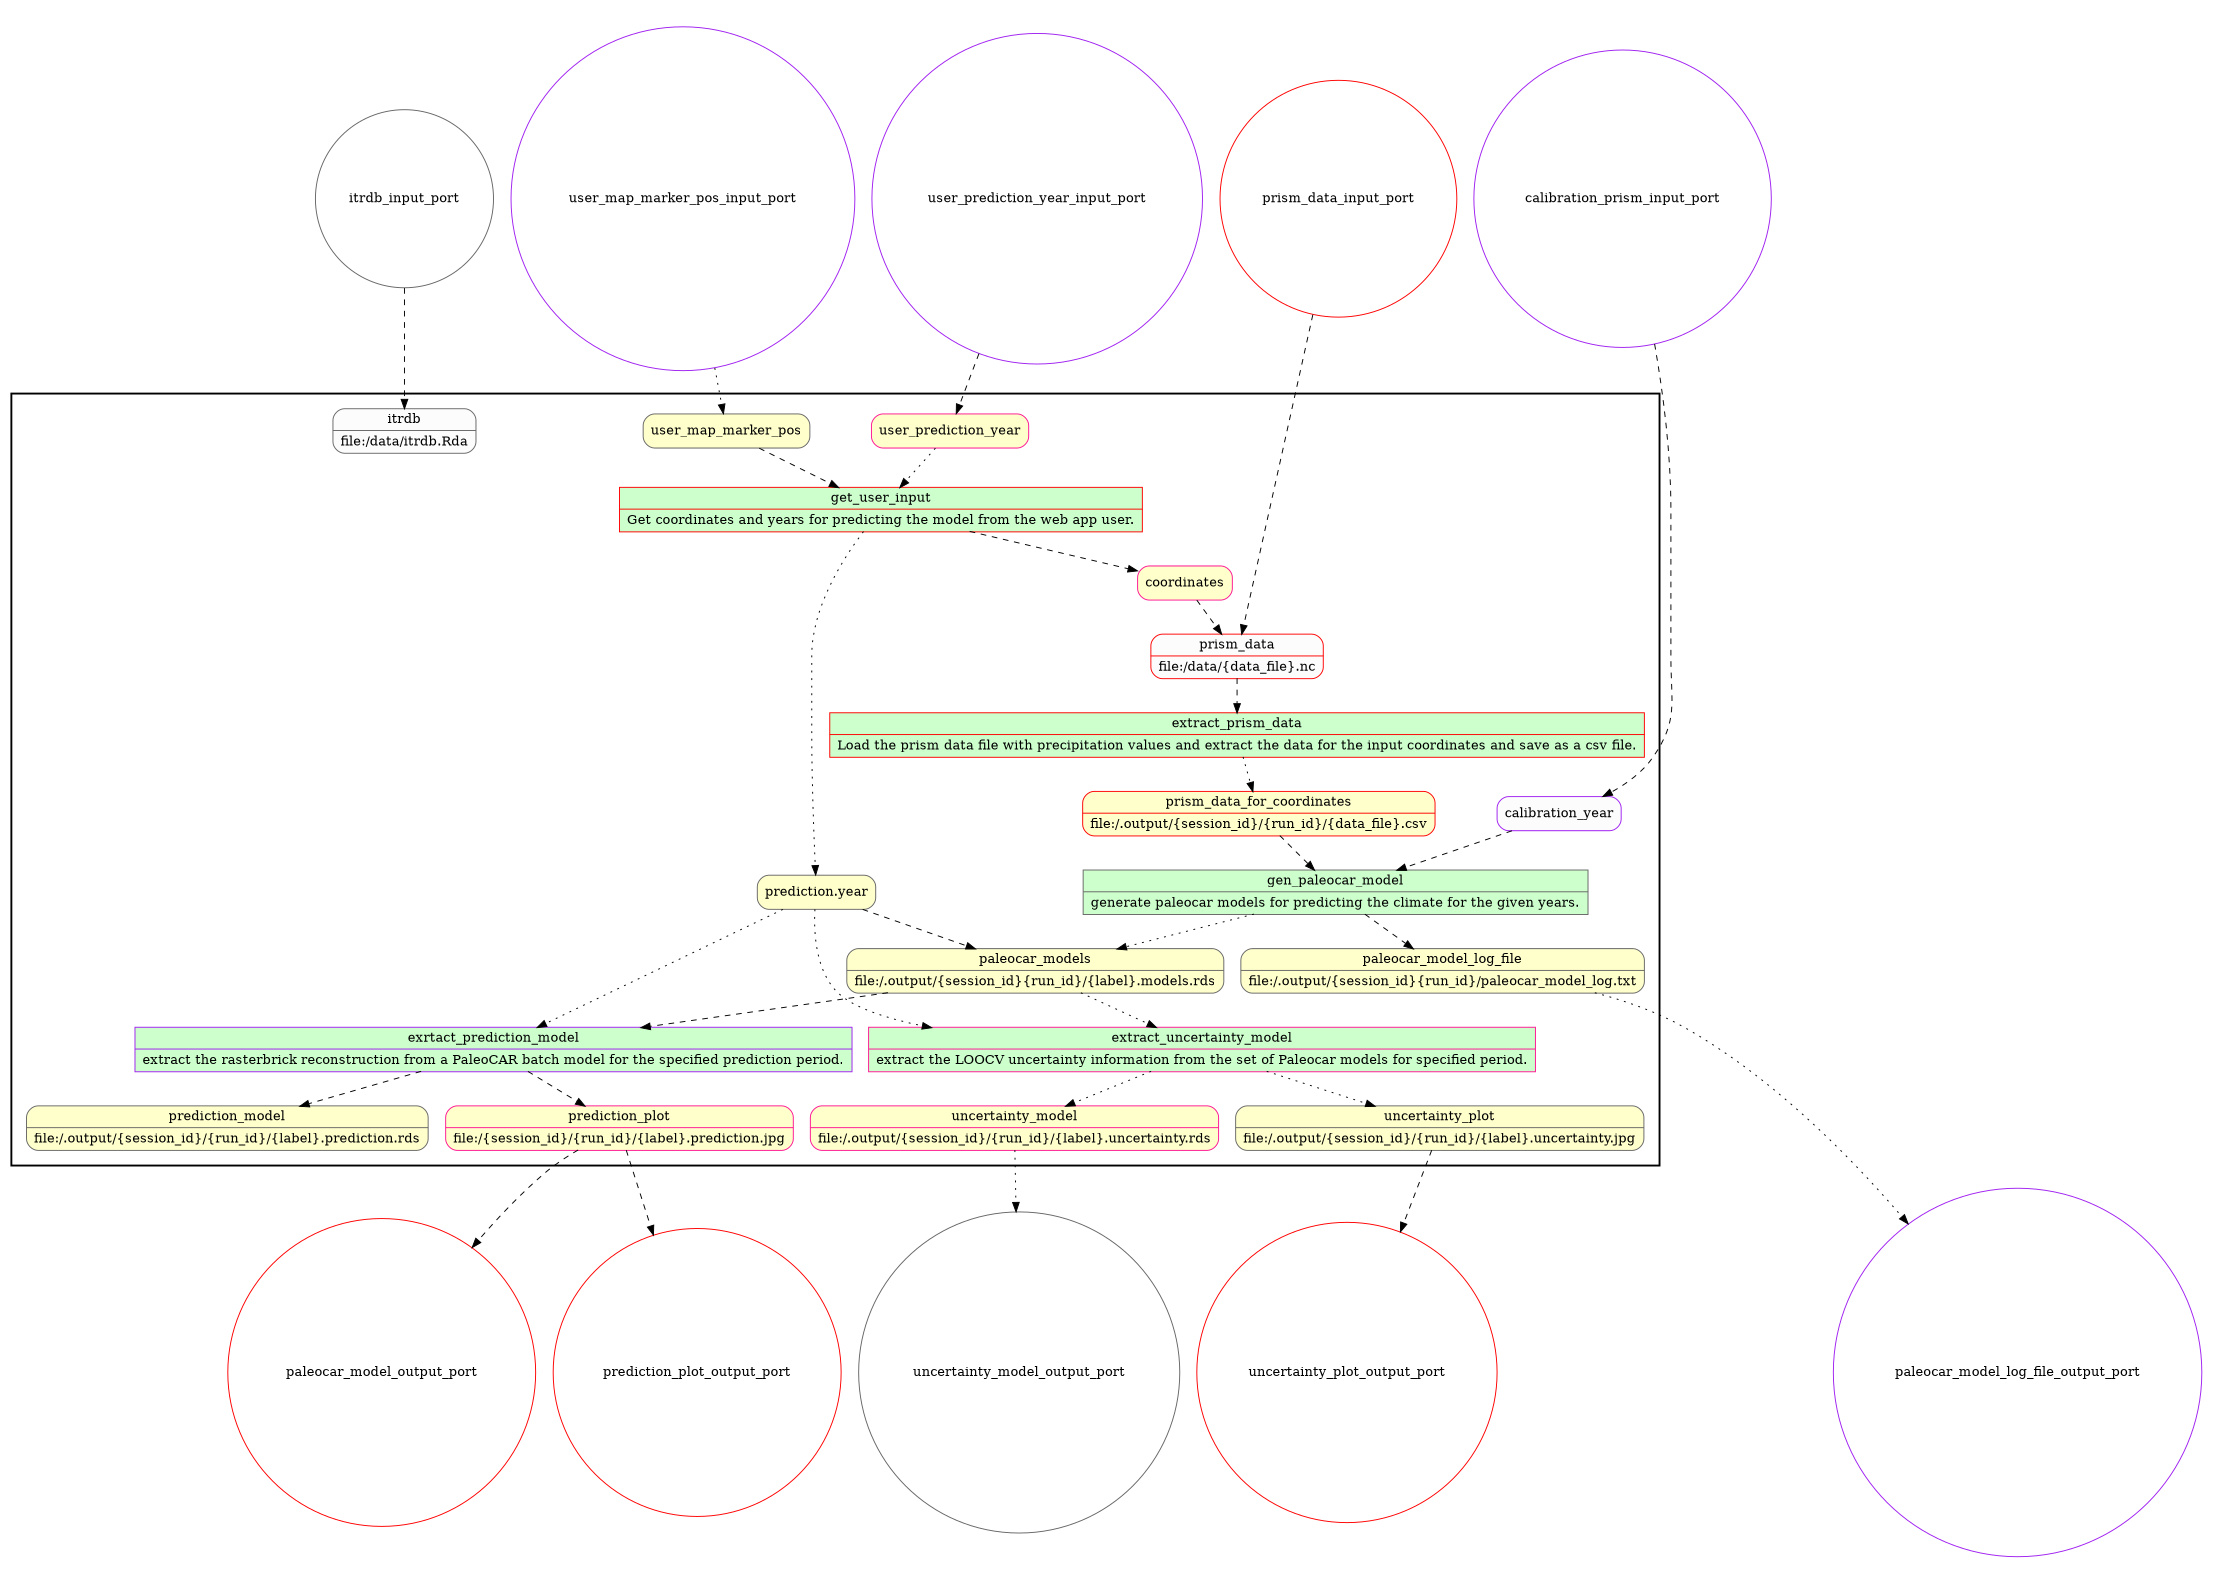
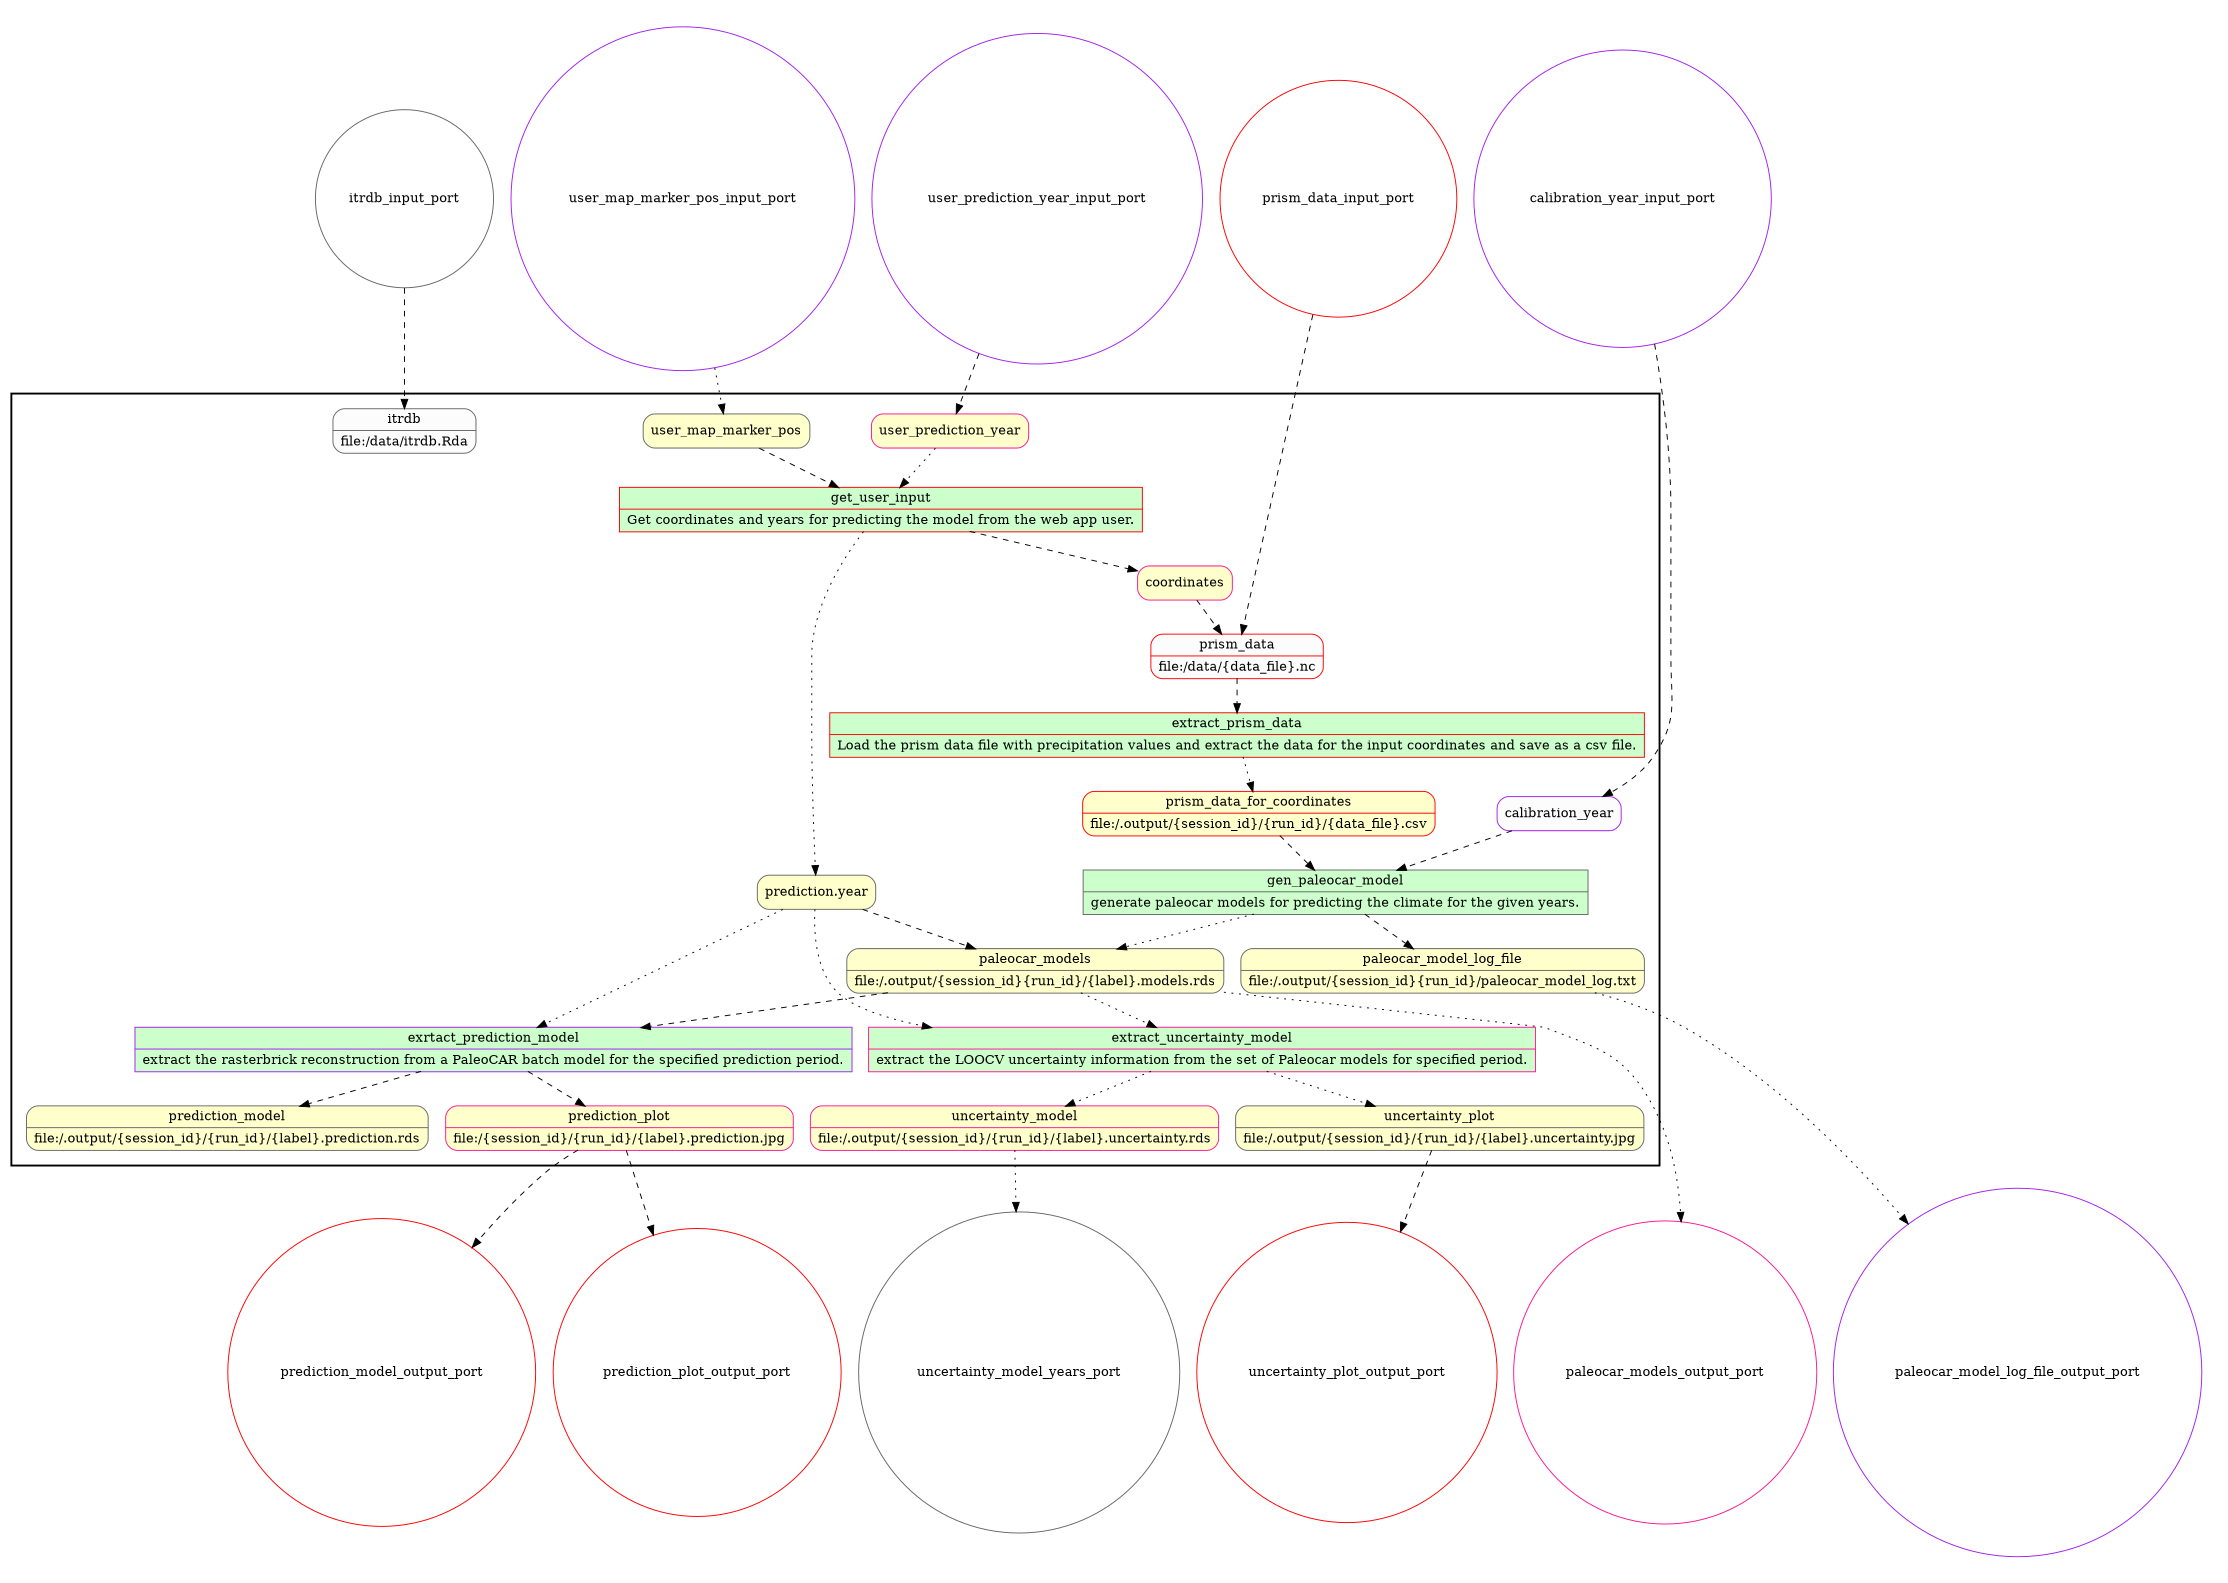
node "calibration_prism_input_port": label "calibration_prism_input_port" -> "calibration_year_input_port"
node "paleocar_model_output_port": label "paleocar_model_output_port" -> "prediction_model_output_port"
node "uncertainty_model_output_port": label "uncertainty_model_output_port" -> "uncertainty_model_years_port"
node "paleocar_models_output_port": added
